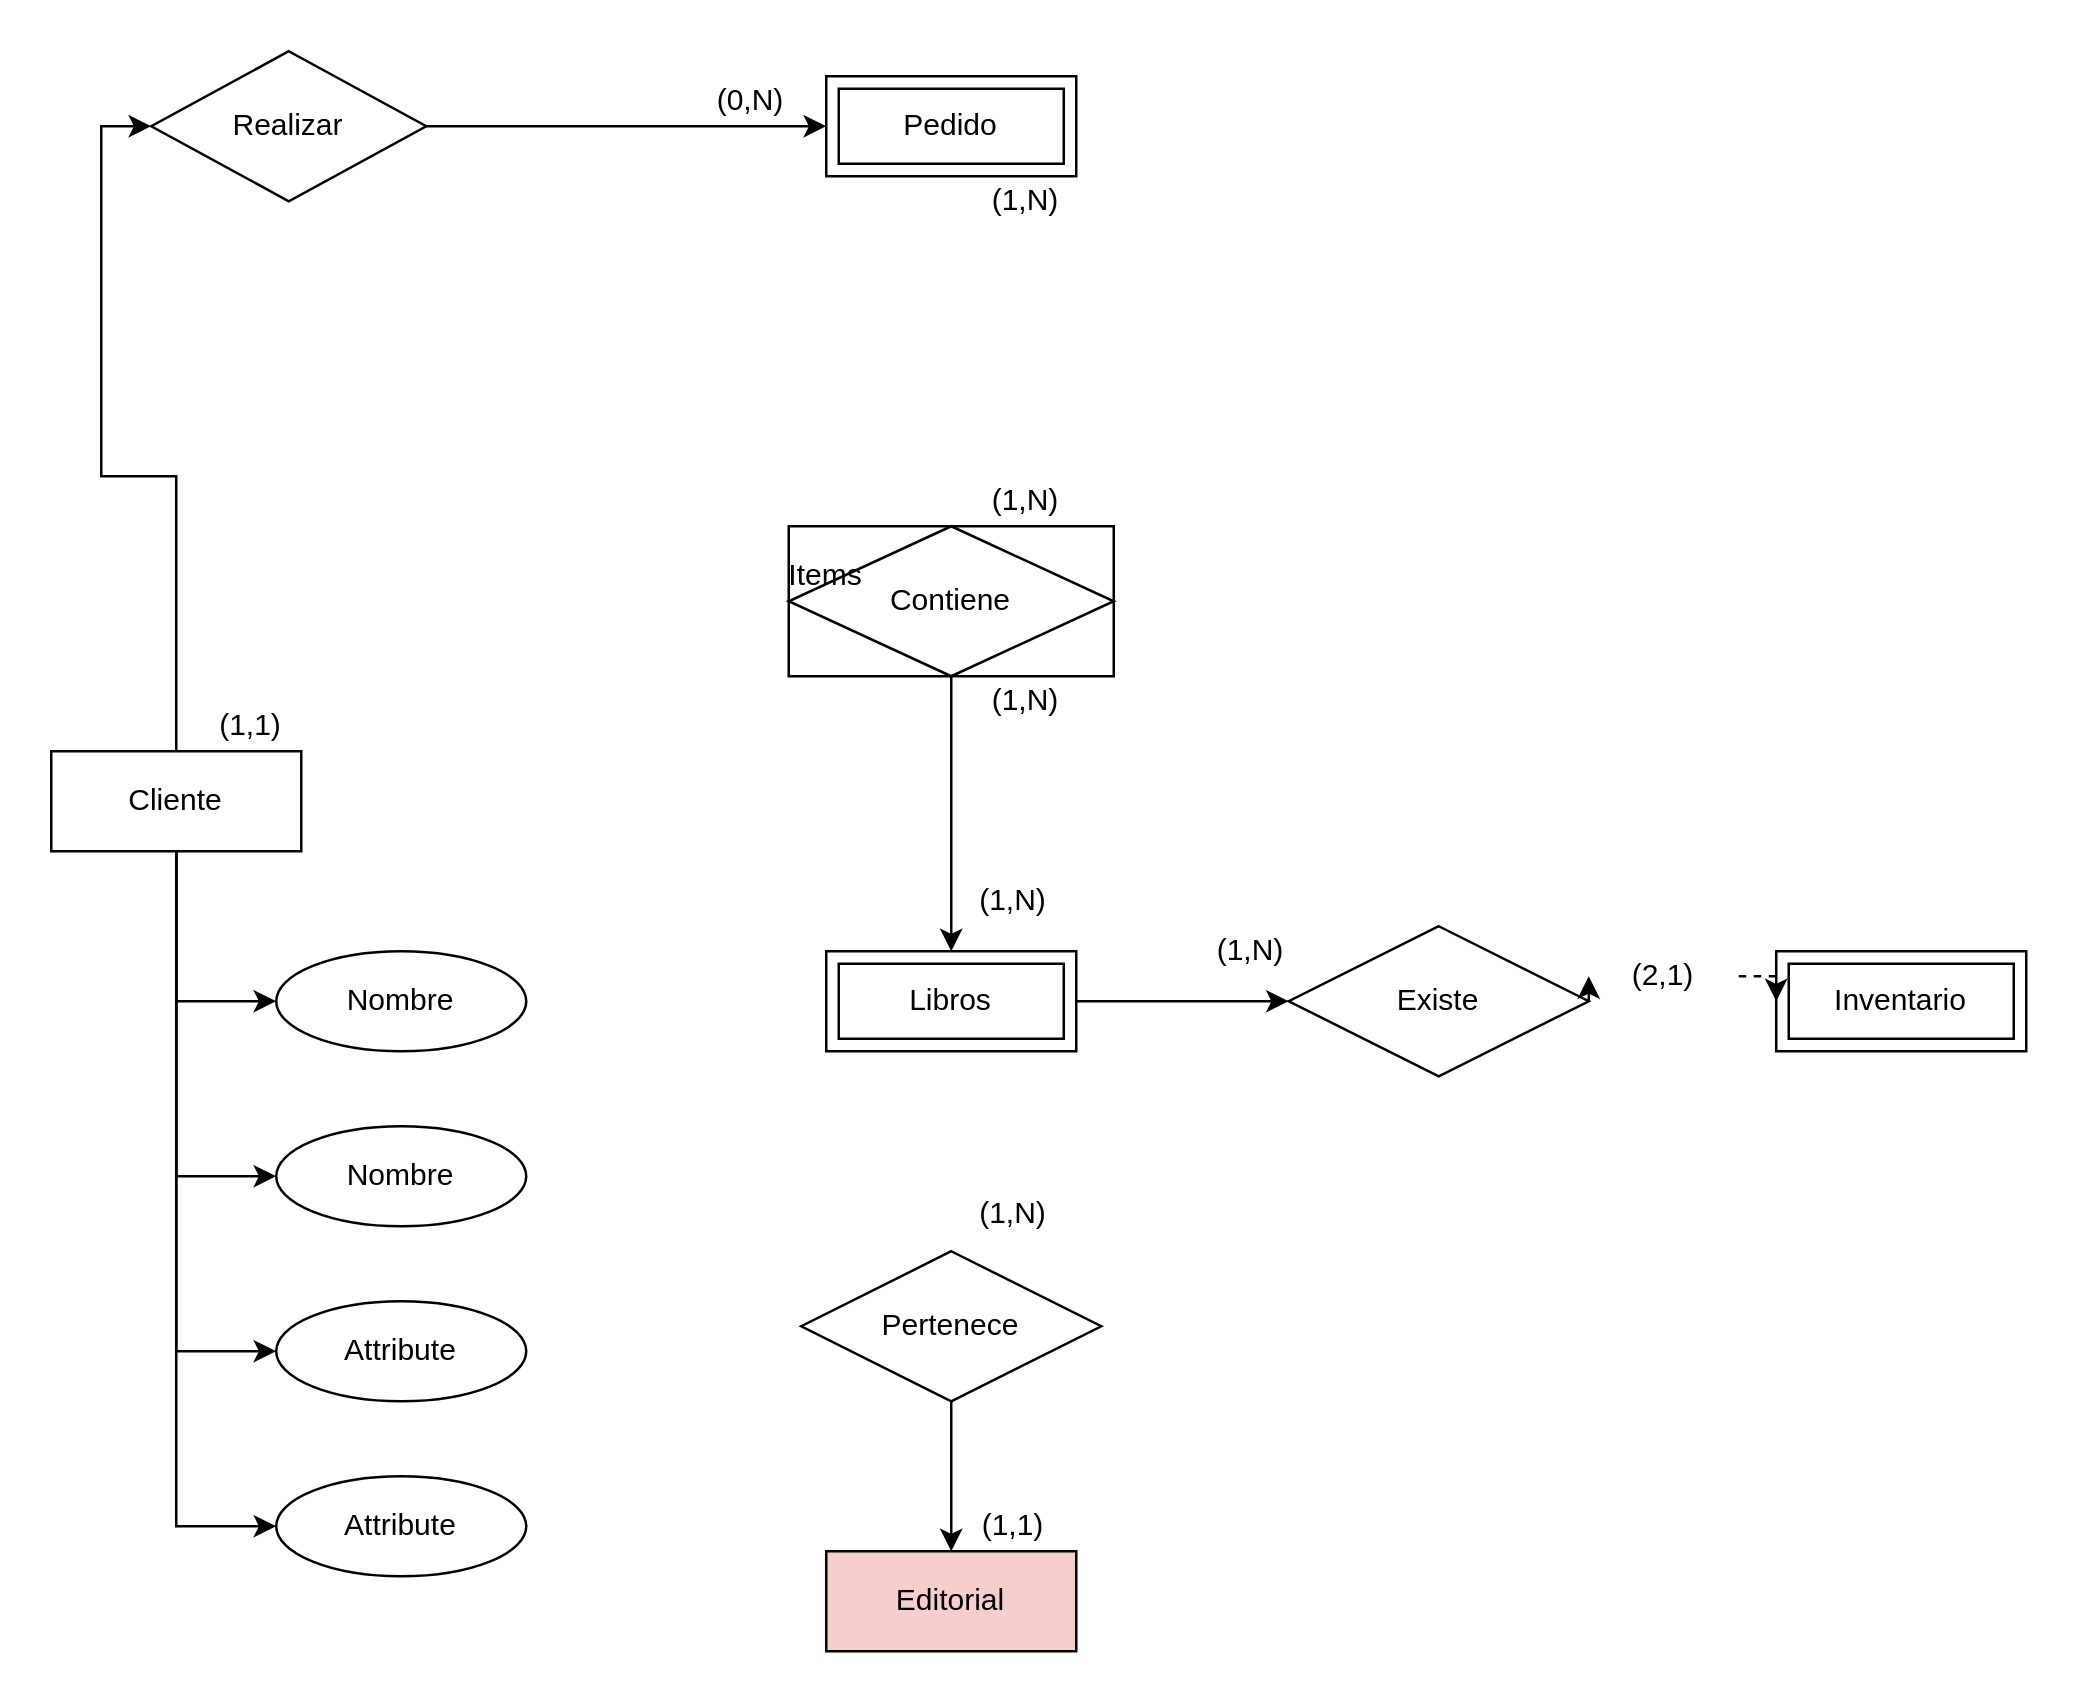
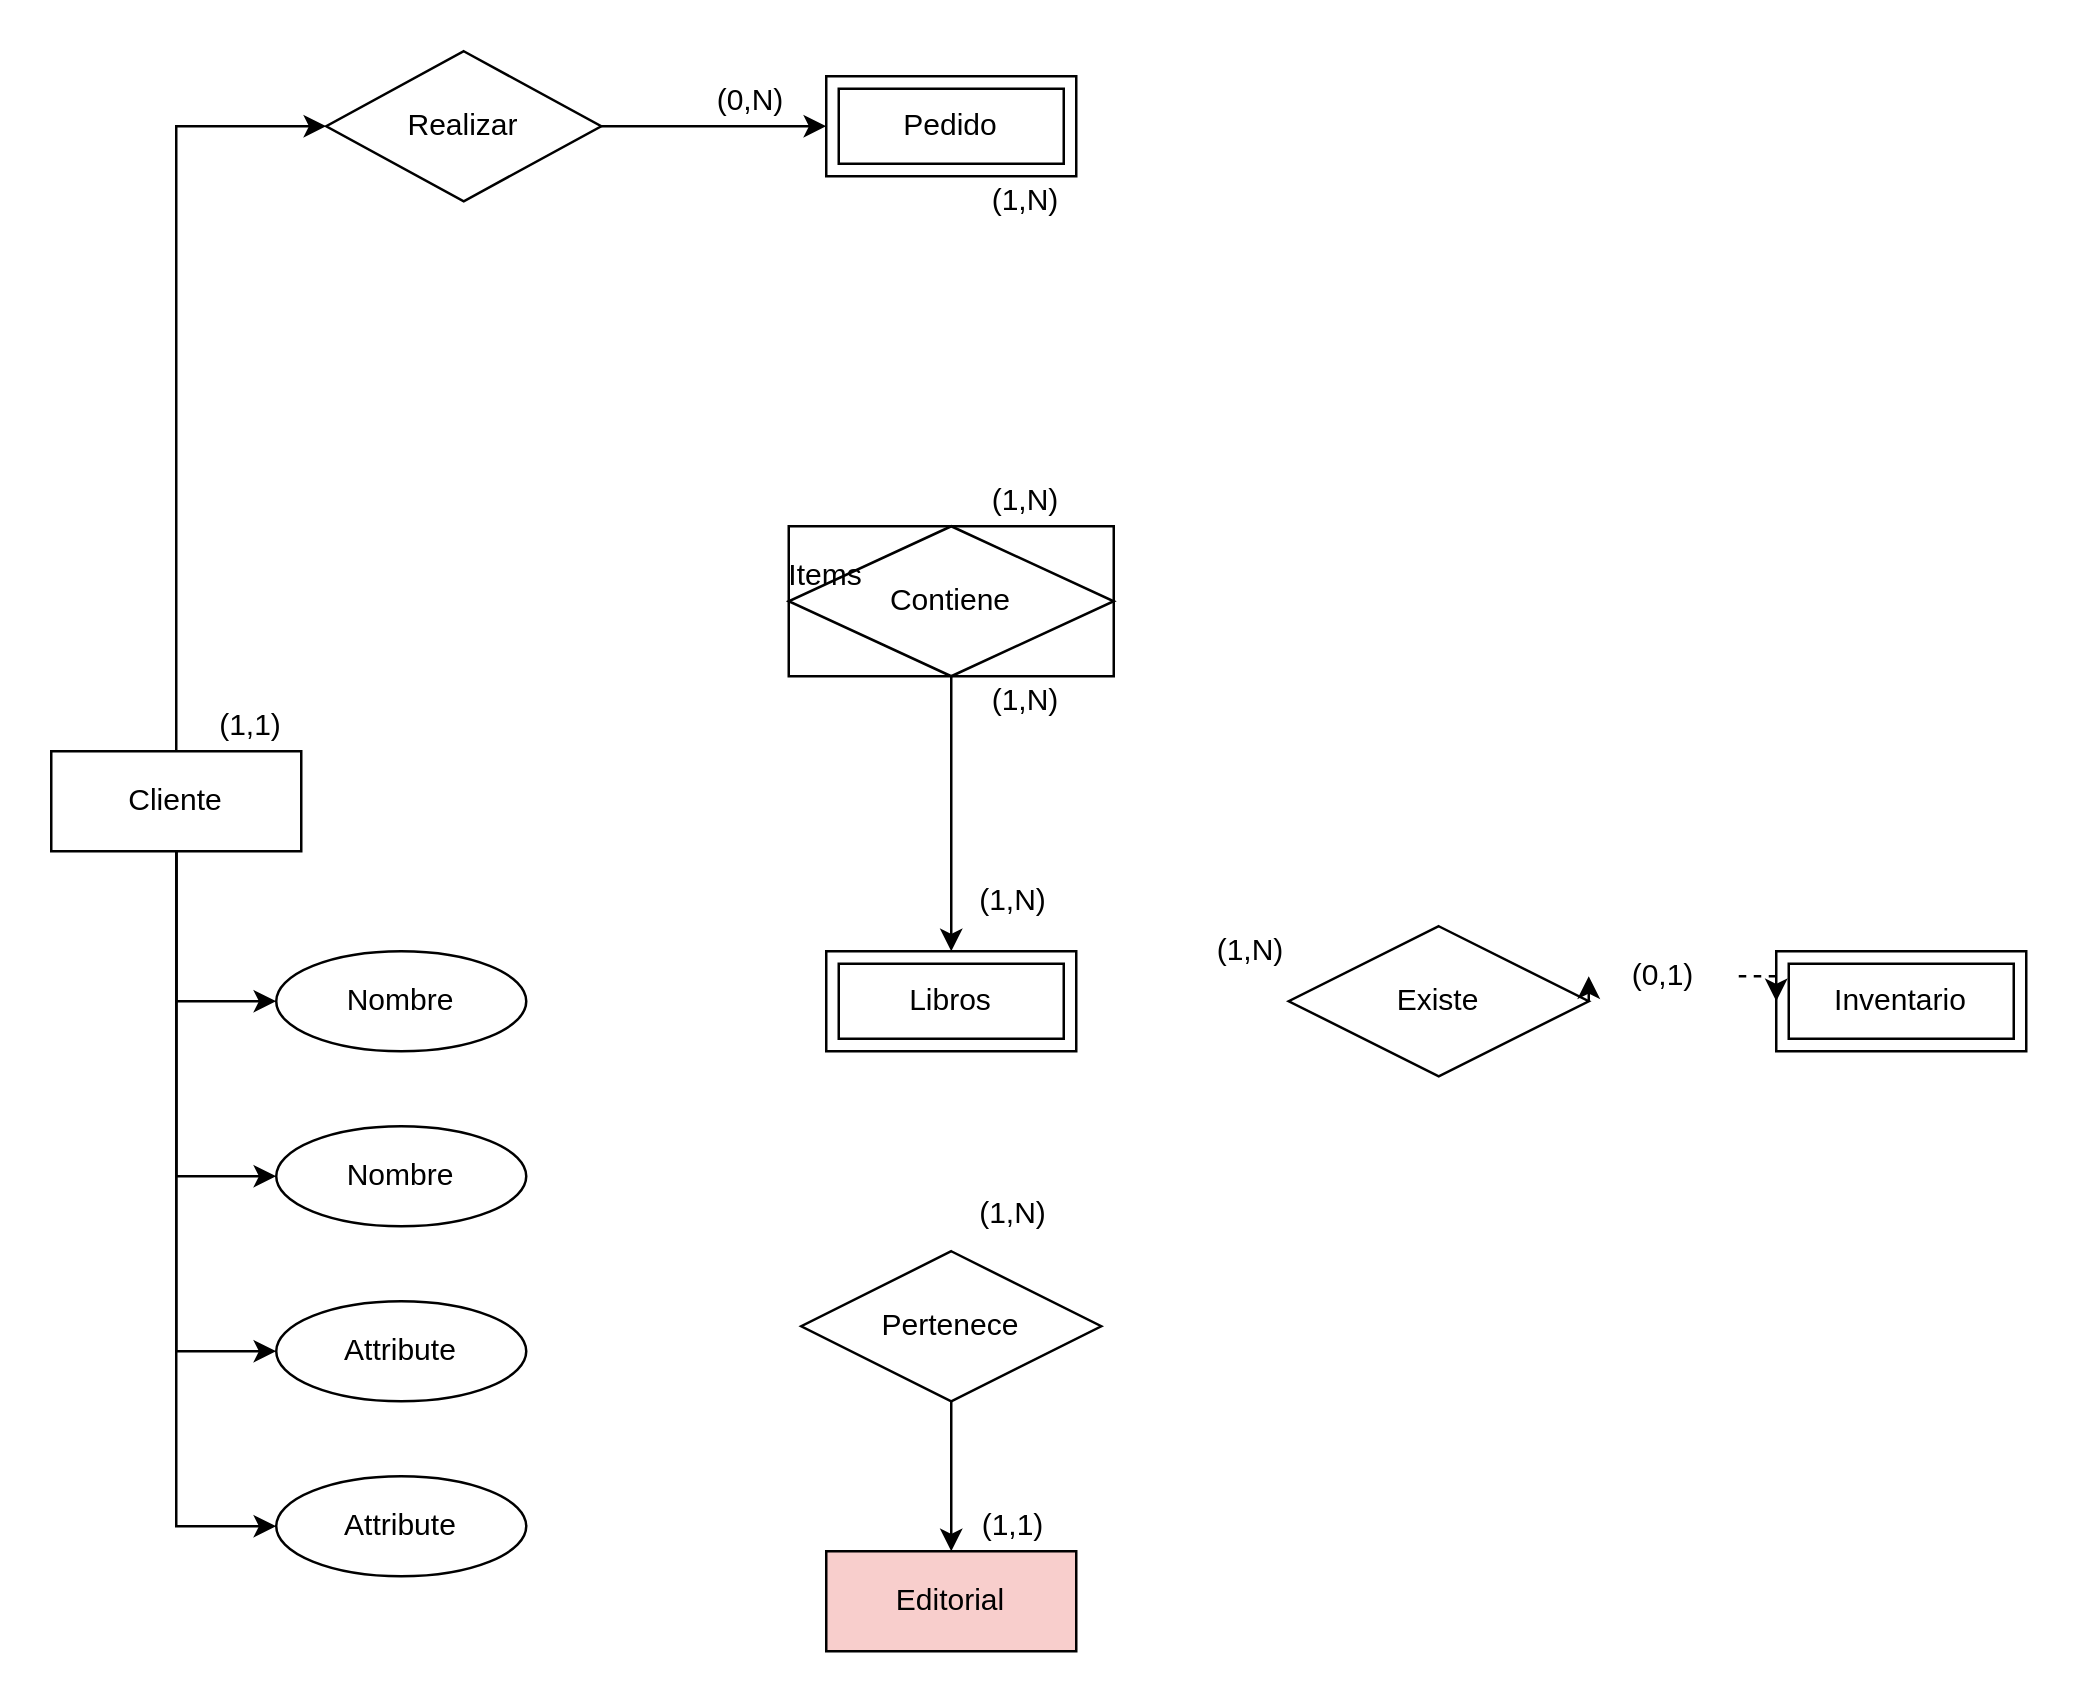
node "Realizar": moved (289, 126) -> (464, 126)
node "(2,1)": label "(2,1)" -> "(0,1)"
edge "Libros" -> "Existe": removed
